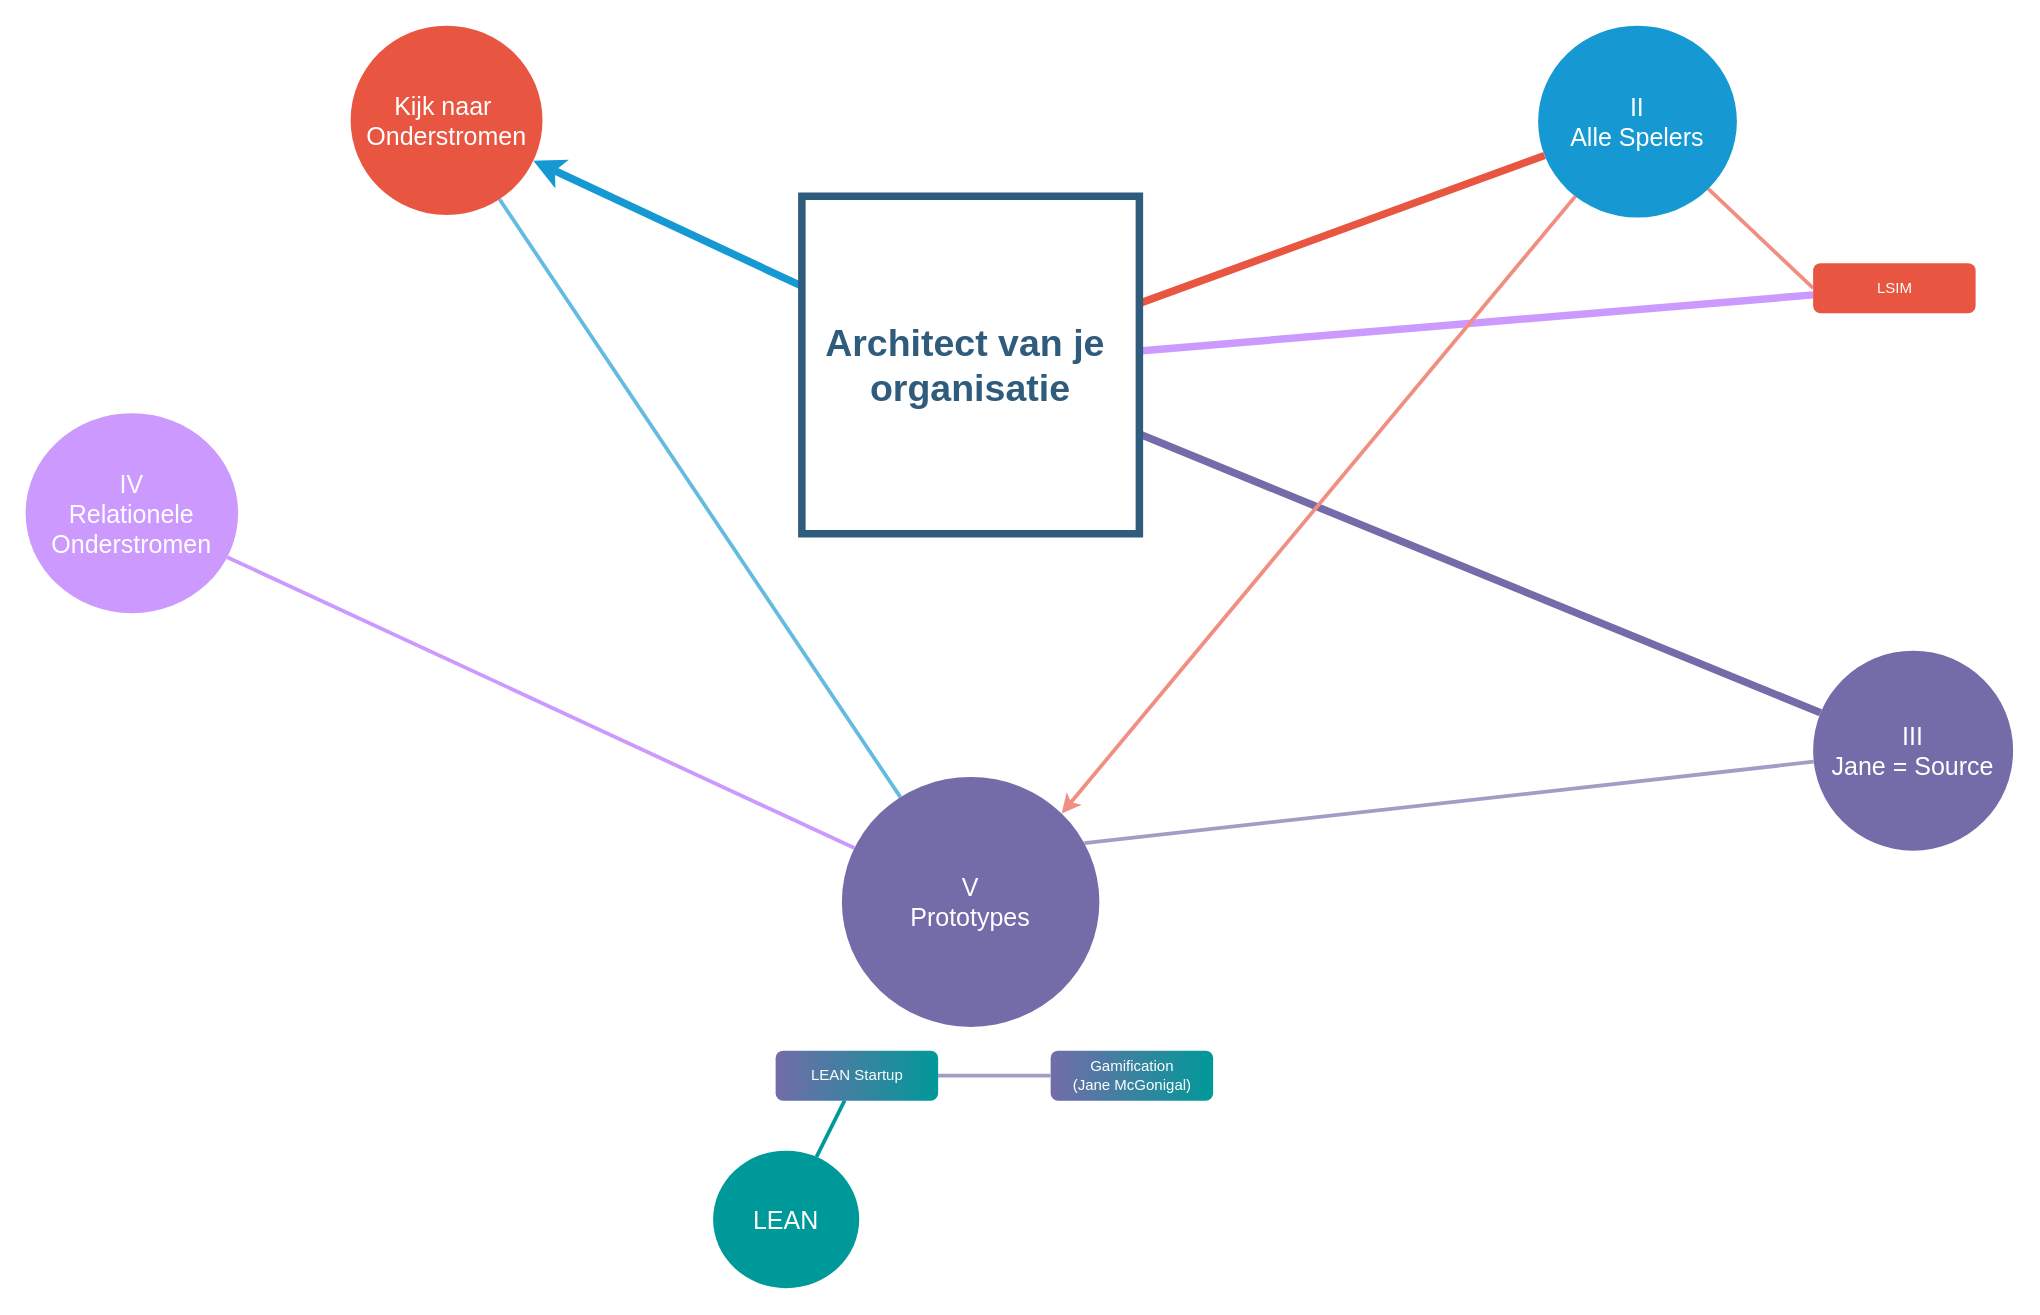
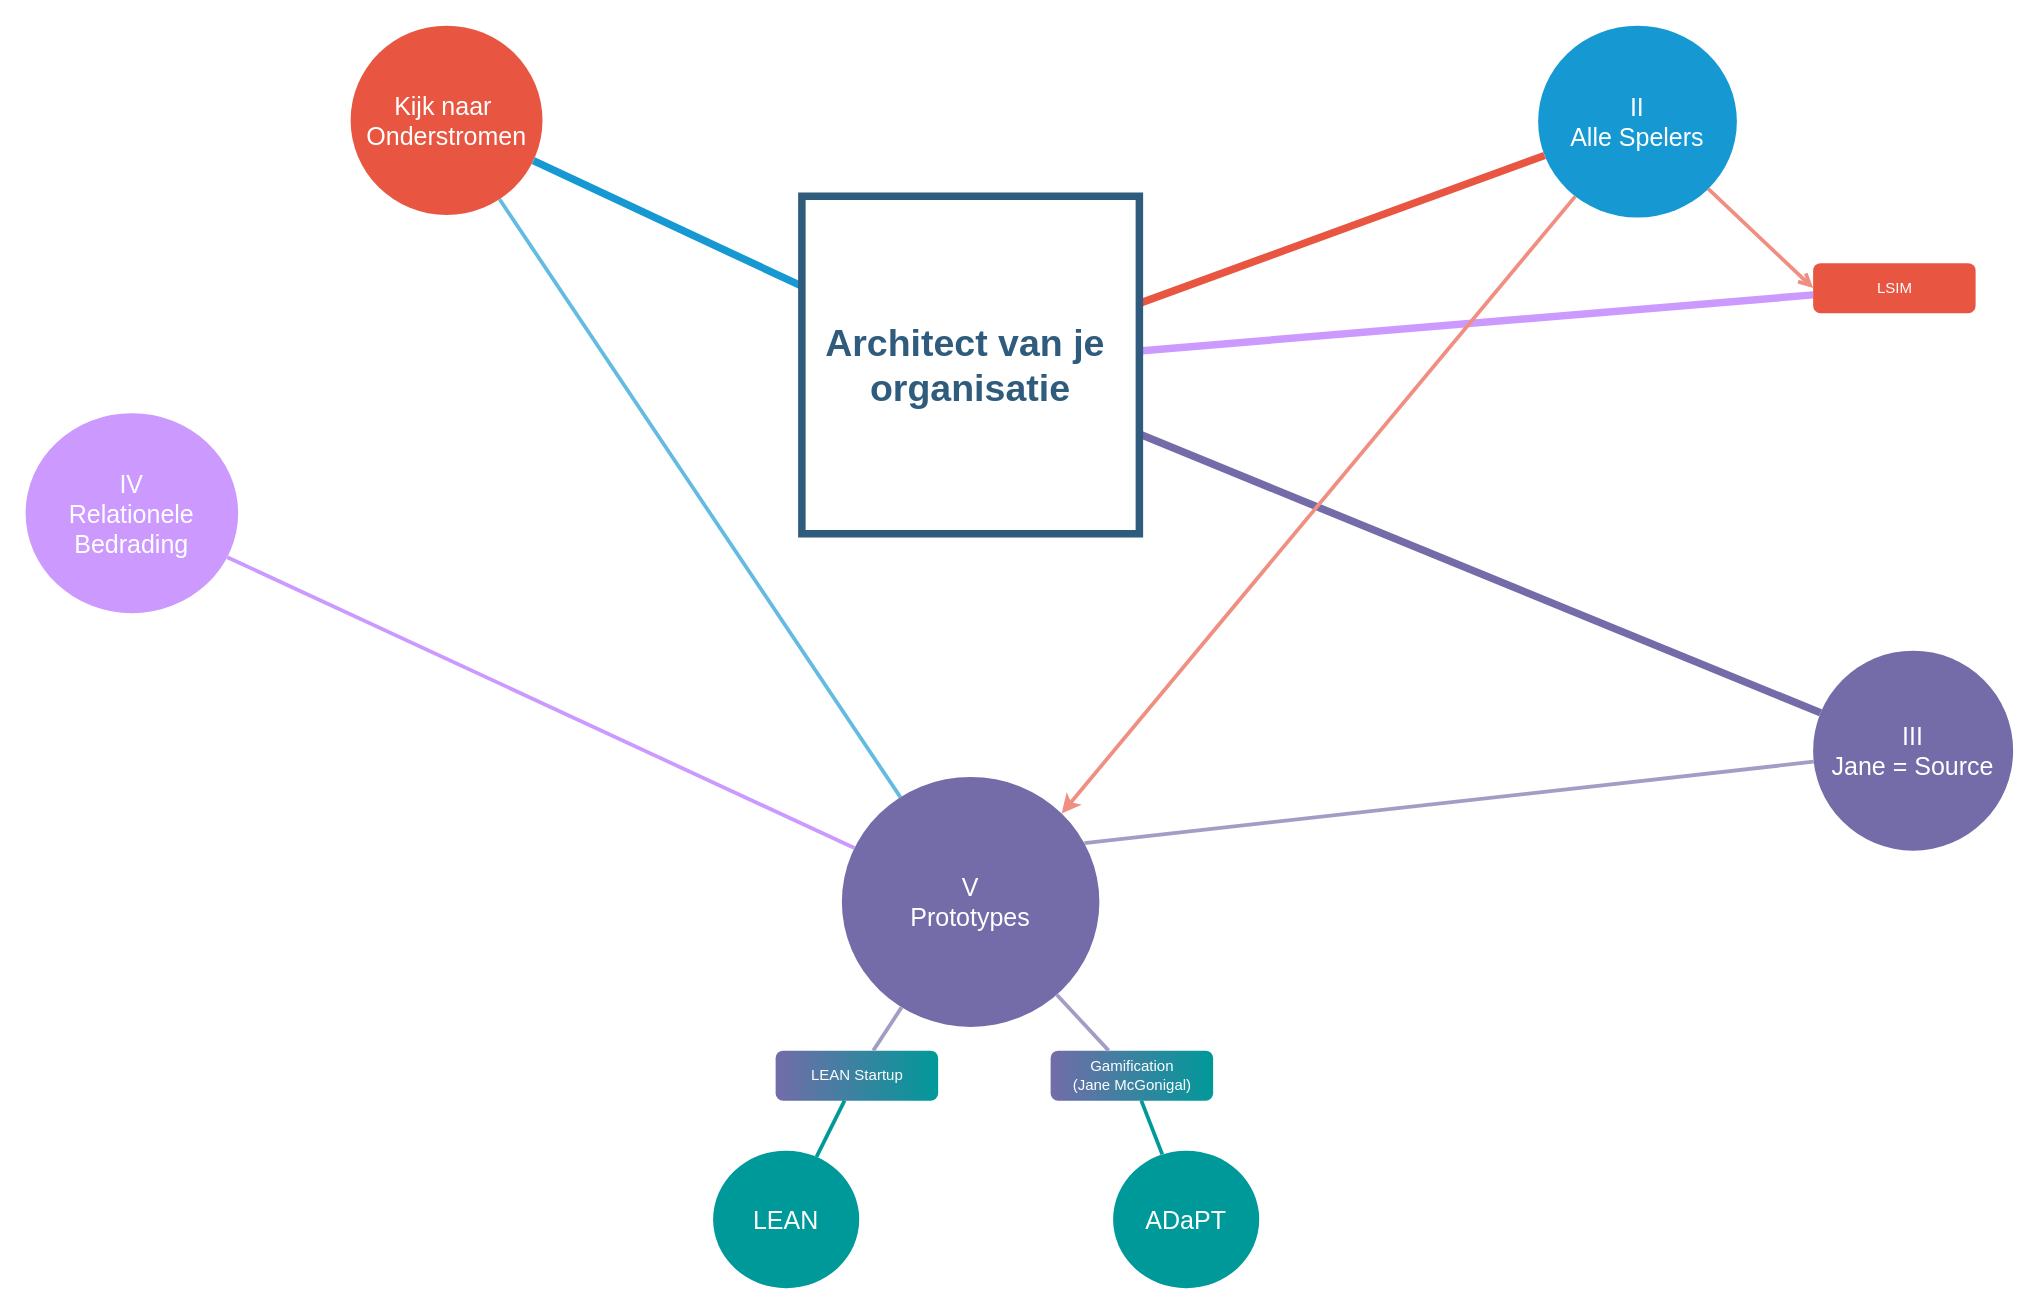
edge "Architect van je organisatie" -> "Kijk naar Onderstromen": arrowhead classic -> none
edge "II Alle Spelers" -- "LSIM": arrowhead none -> open
node "IV Relationele Onderstromen": label "IV Relationele Onderstromen" -> "IV Relationele Bedrading"
edge "V Prototypes" -- "LEAN Startup": added
edge "LEAN Startup" -- "Gamification (Jane McGonigal)": now "V Prototypes" -- "Gamification (Jane McGonigal)"
edge "Gamification (Jane McGonigal)" -- "ADaPT": added
node "ADaPT": added
